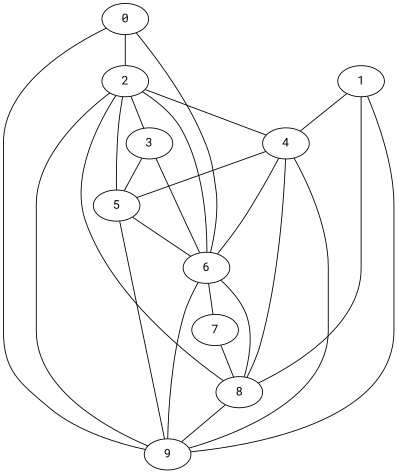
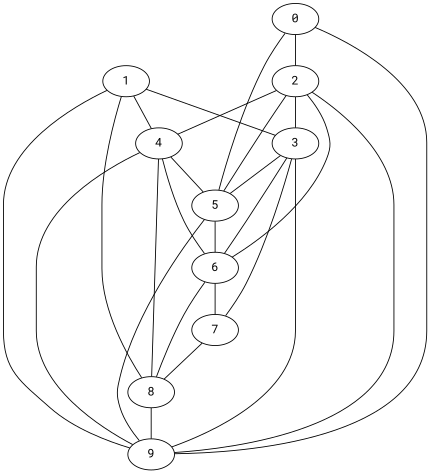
edge "1" -- "3": added
edge "0" -- "6": now "0" -- "5"
edge "3" -- "7": added
edge "2" -- "8": removed
edge "6" -- "9": now "3" -- "9"
